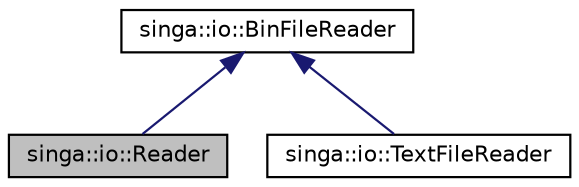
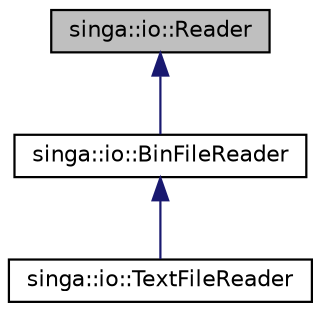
edge "singa::io::Reader" -> "singa::io::BinFileReader": reversed
